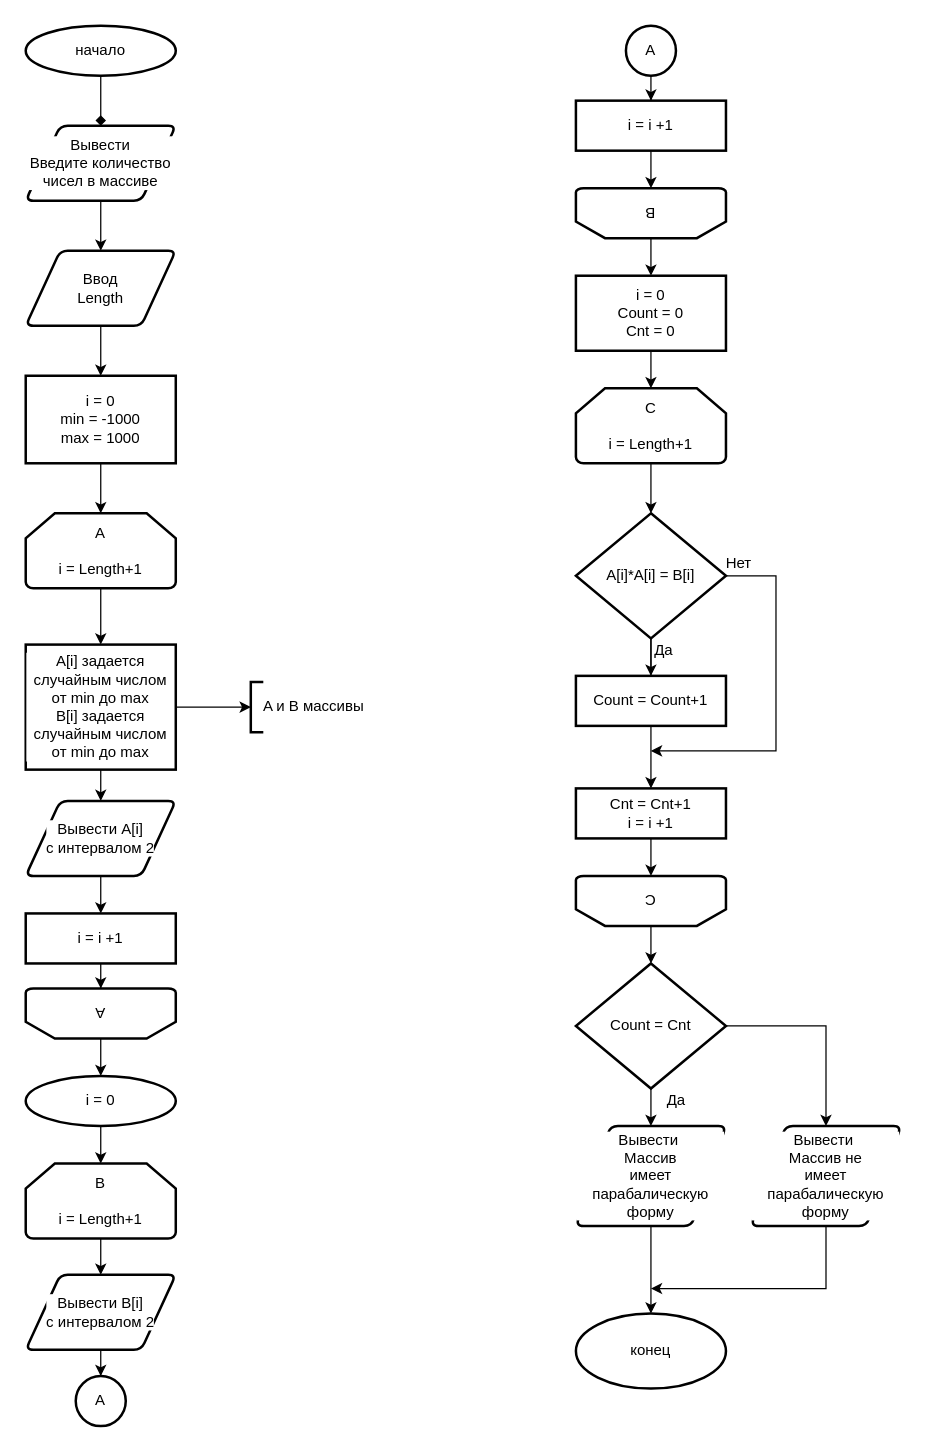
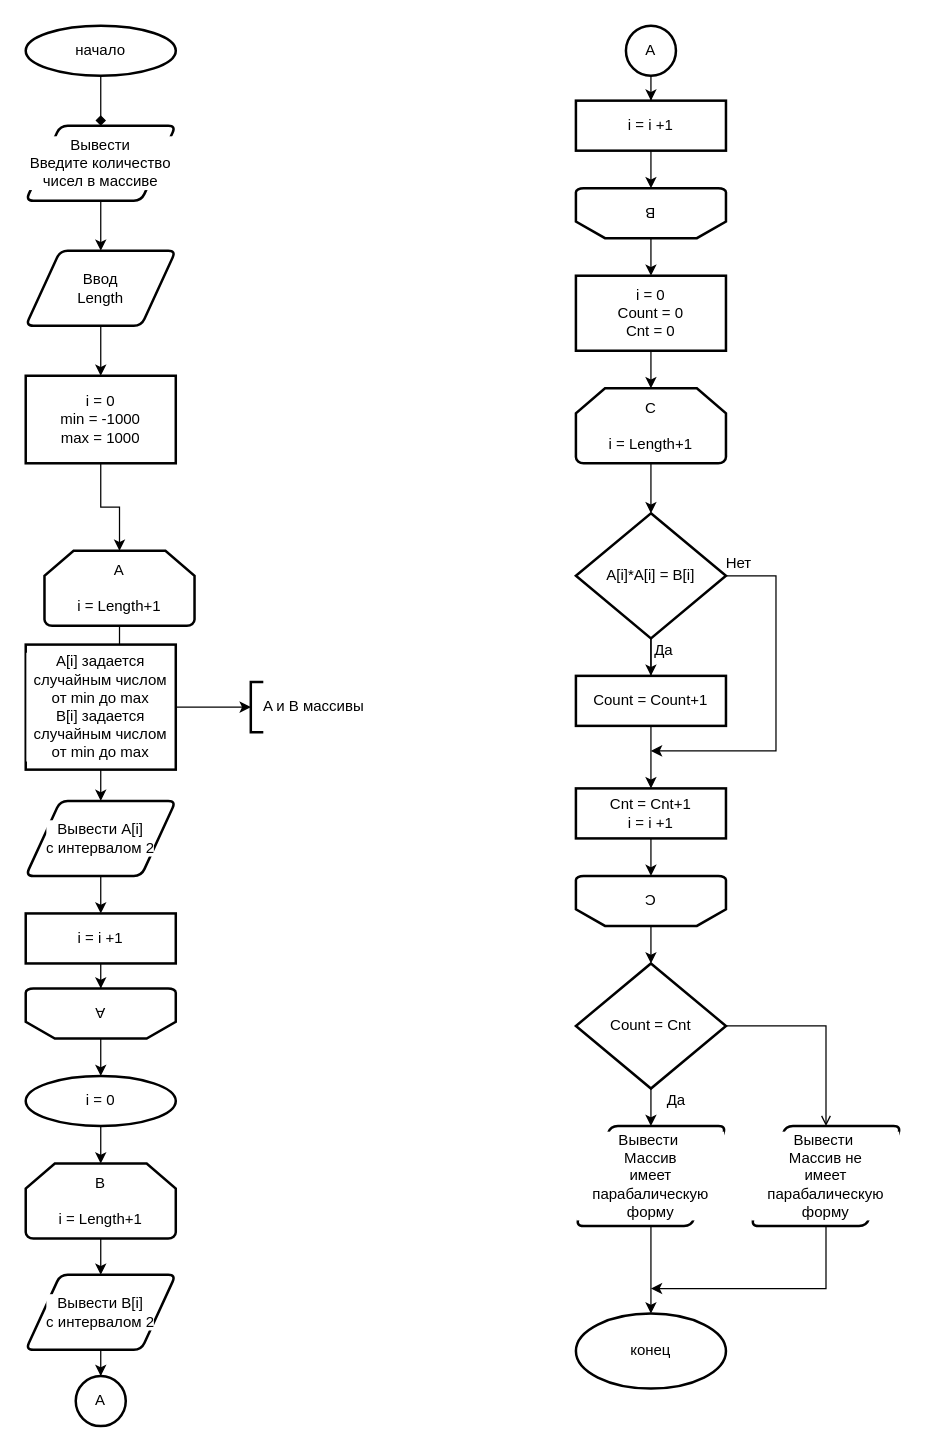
node "A i = Length+1": moved (101, 551) -> (119, 588)
edge "Count = Cnt" -> "Вывести Массив не имеет парабалическую форму": arrowhead classic -> open
